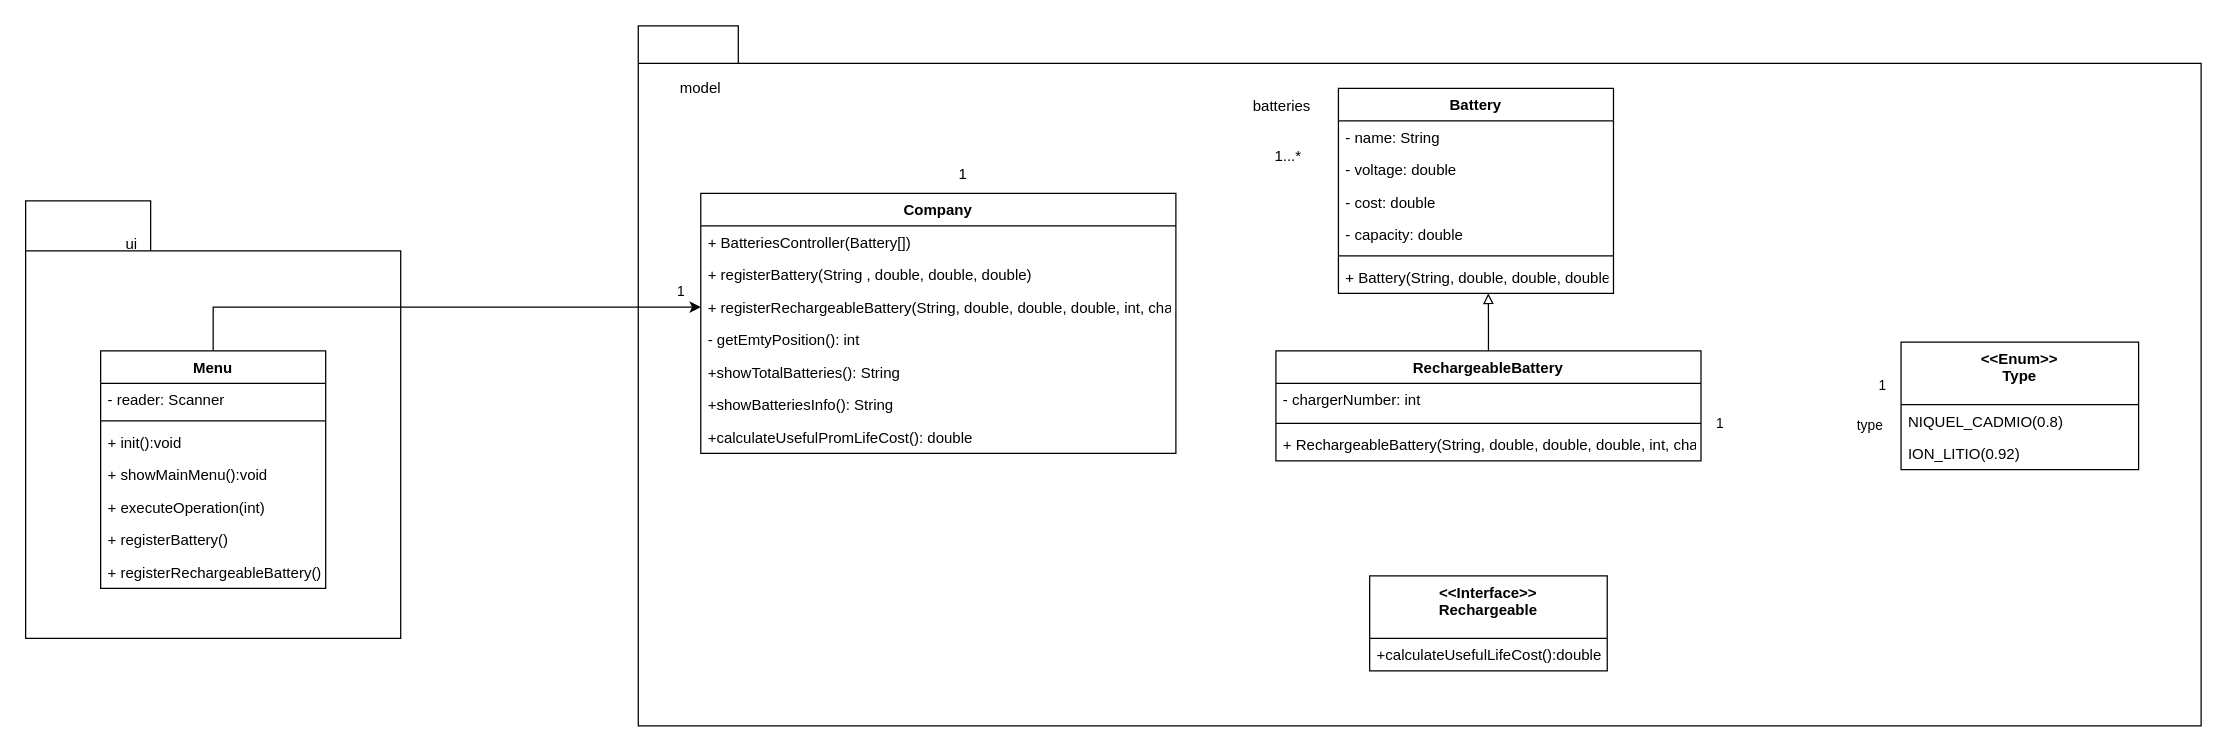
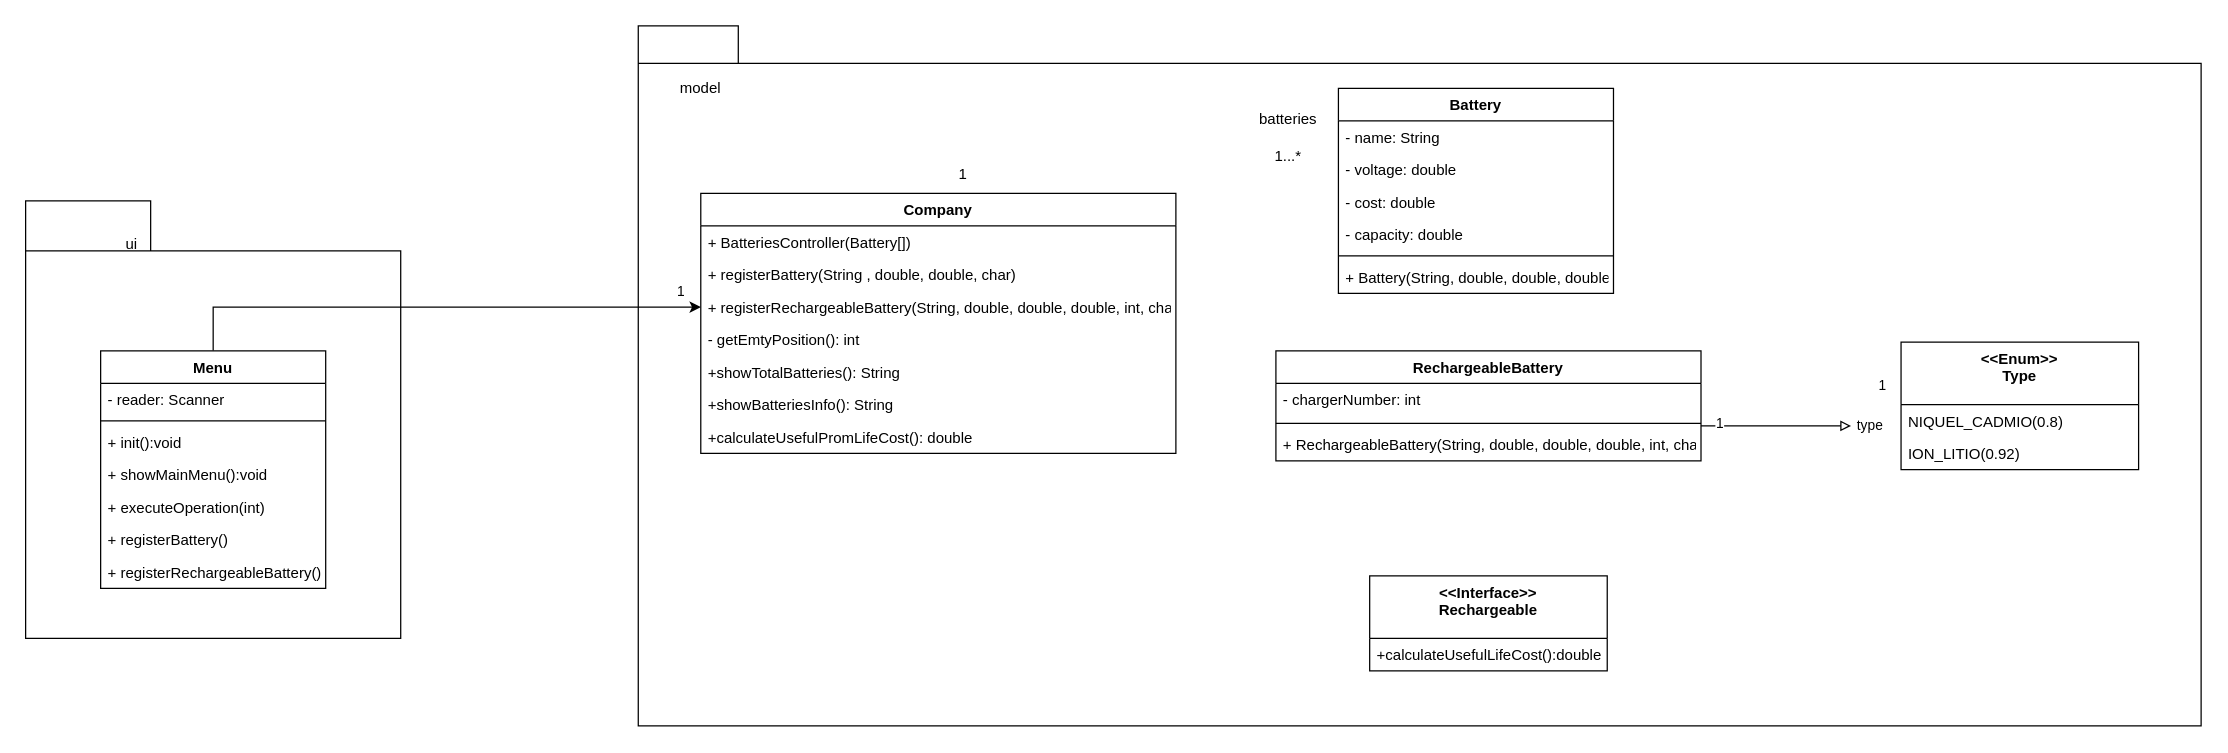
node "batteries": moved (1282, 107) -> (1288, 119)
node "+ registerBattery(String , double, double, double)": label "+ registerBattery(String , double, double, double)" -> "+ registerBattery(String , double, double, char)"
edge "RechargeableBattery" -> "+ Battery(String, double, double, double)": now "RechargeableBattery" -> "type"
